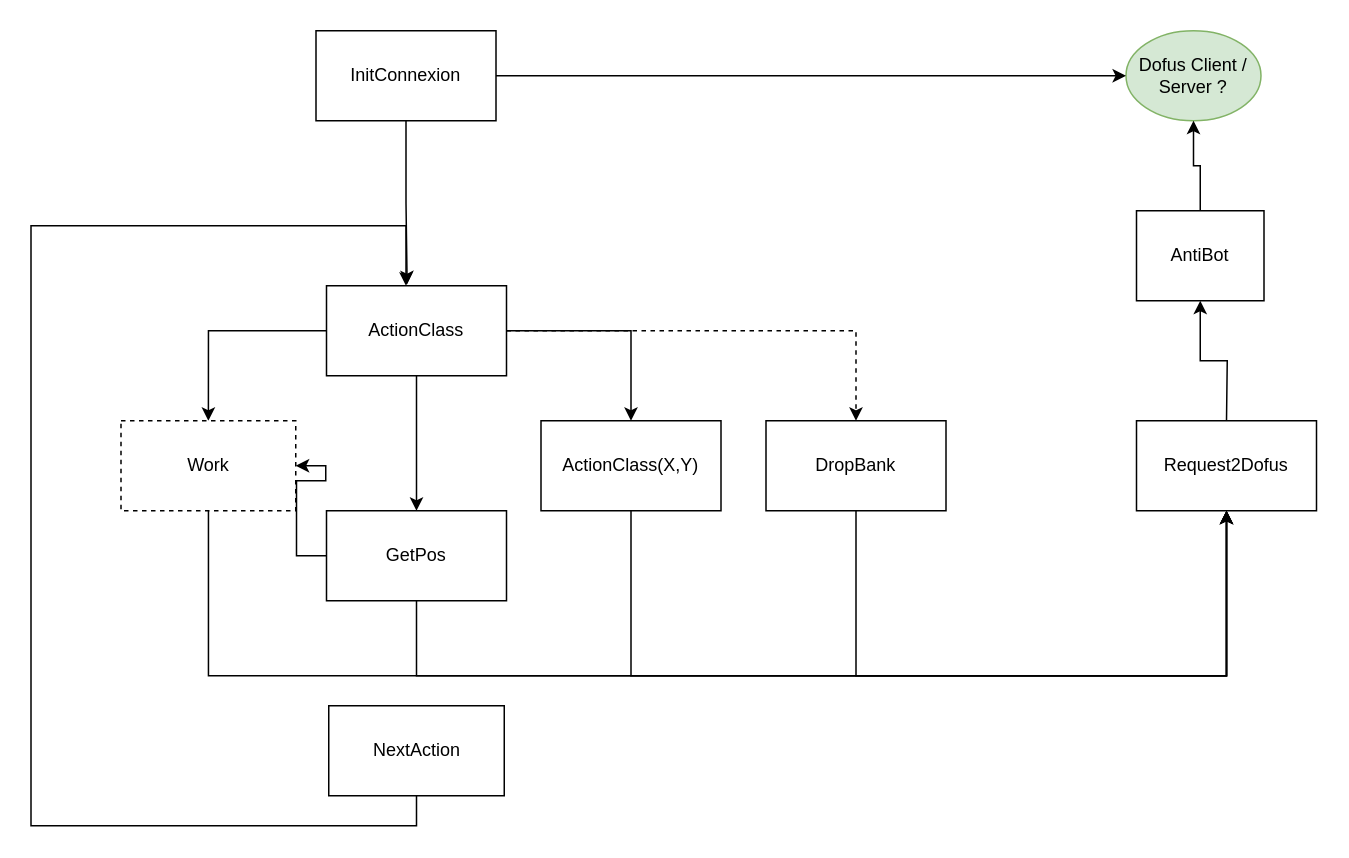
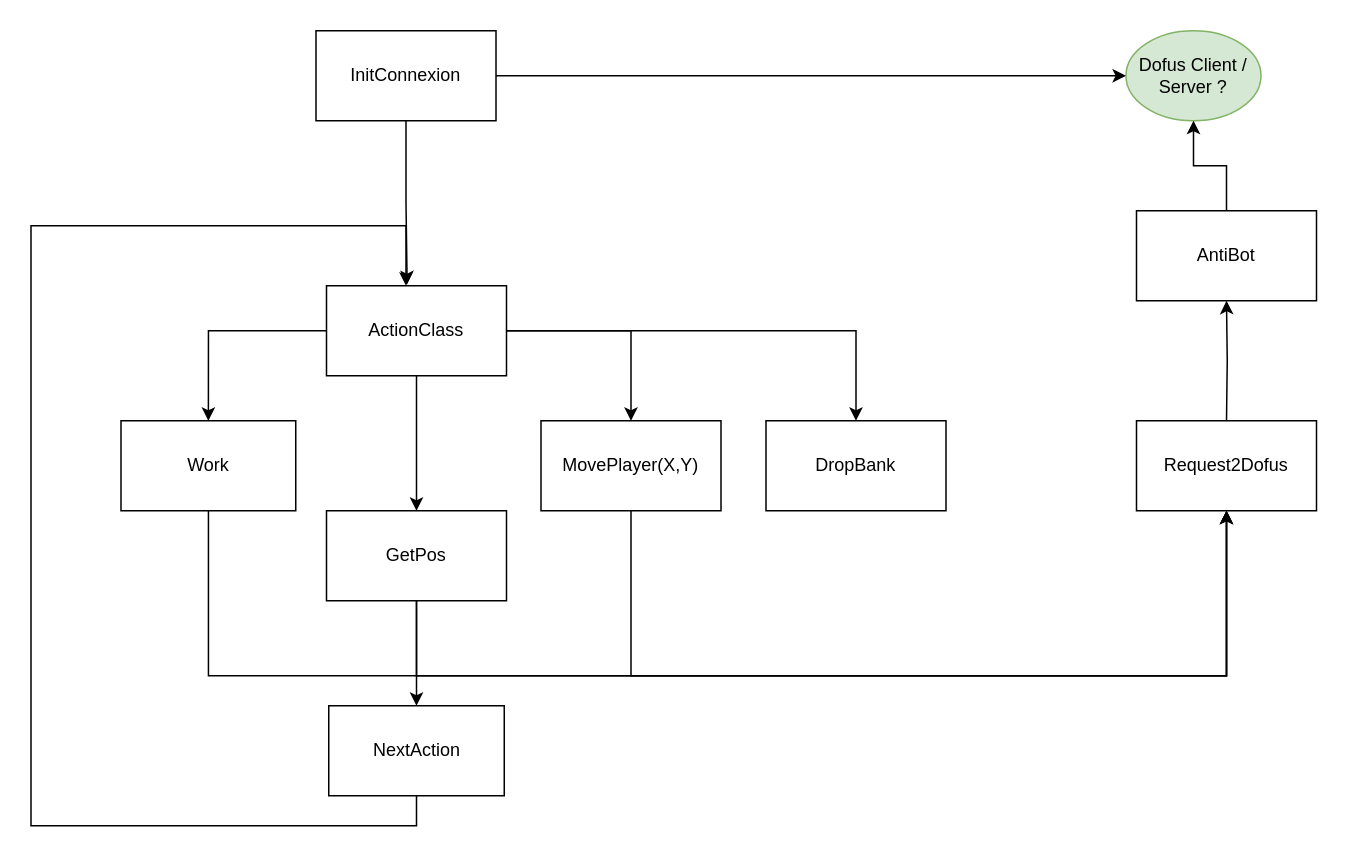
node "AntiBot": size 128x90 -> 180x90
edge "ActionClass" -> "DropBank": style dashed -> solid
node "Work": style dashed -> solid
node "ActionClass(X,Y)": label "ActionClass(X,Y)" -> "MovePlayer(X,Y)"
edge "GetPos" -> "Work": now "GetPos" -> "NextAction"
edge "DropBank" -> "Request2Dofus": removed
